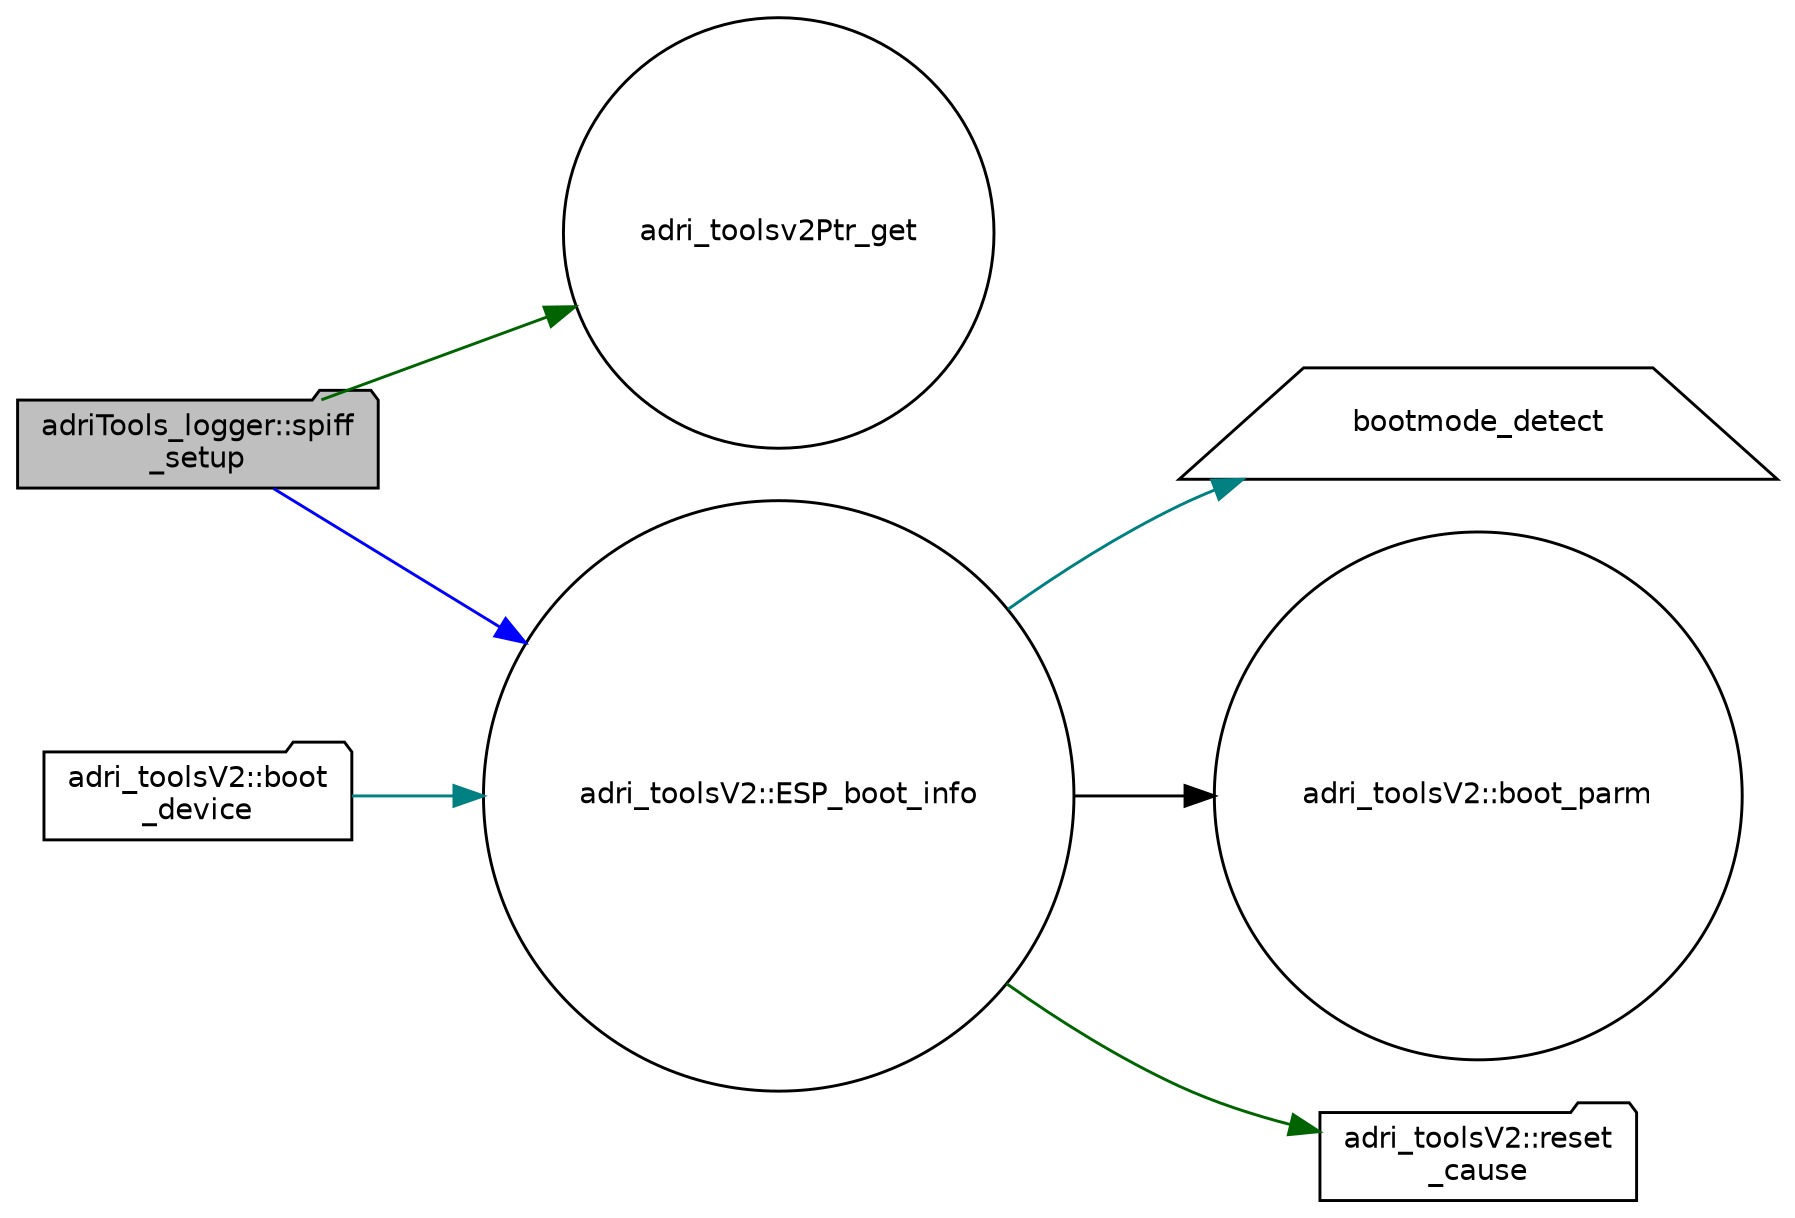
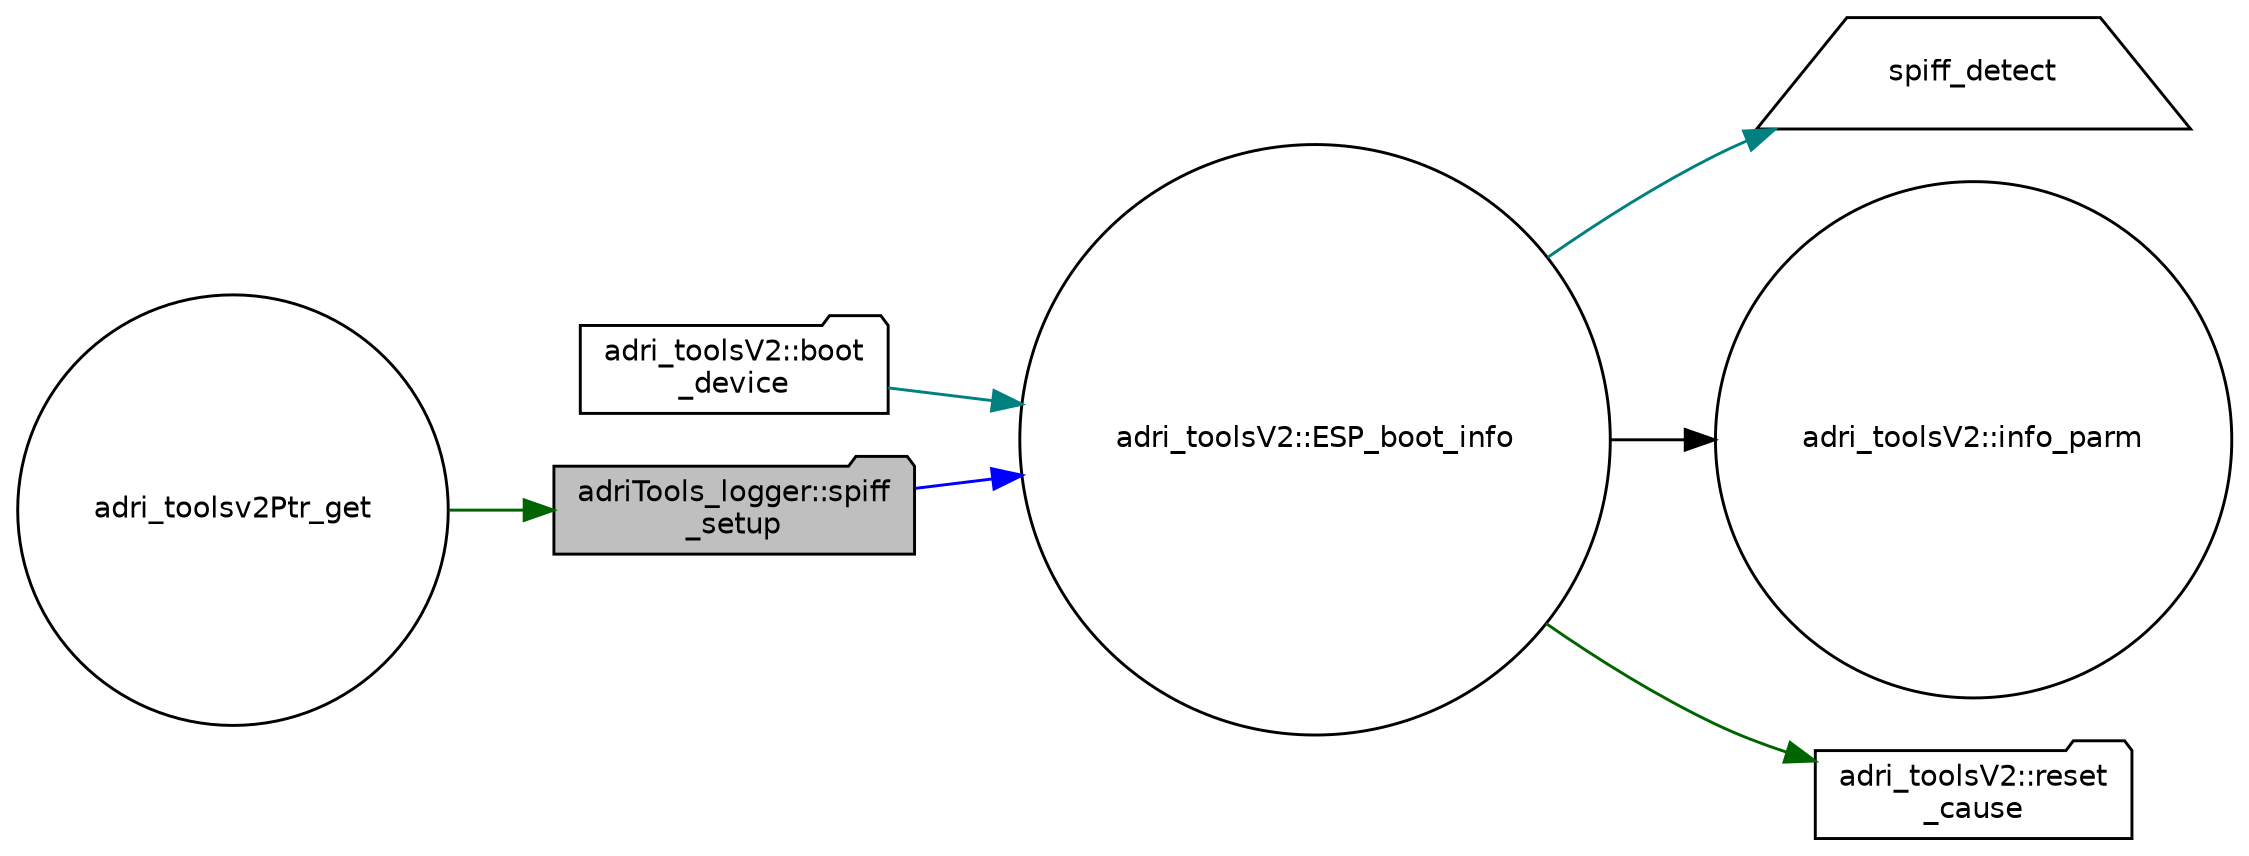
edge "adriTools_logger::spiff _setup" -> "adri_toolsv2Ptr_get": reversed
node "bootmode_detect": label "bootmode_detect" -> "spiff_detect"
node "adri_toolsV2::boot_parm": label "adri_toolsV2::boot_parm" -> "adri_toolsV2::info_parm"
